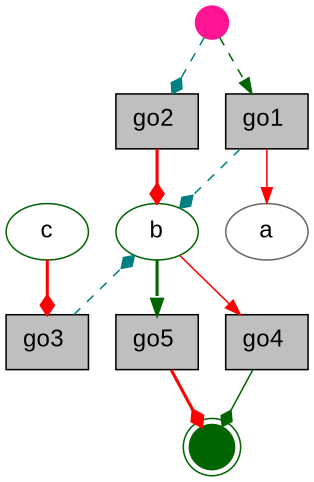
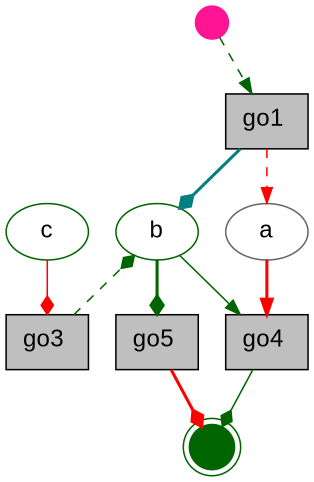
node "go2": removed
edge "go1" -> "a": style solid -> dashed
edge "go1" -> "b": style dashed -> bold
edge "c" -> "go3": style bold -> solid
edge "b" -> "go5": arrowhead normal -> diamond
edge "a" -> "go4": added
edge "b" -> "go4": color red -> darkgreen
edge "go3" -> "b": color teal -> darkgreen
